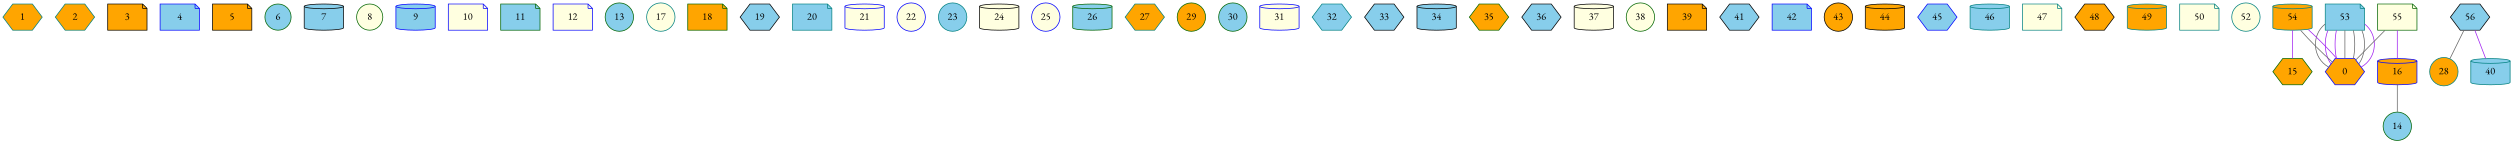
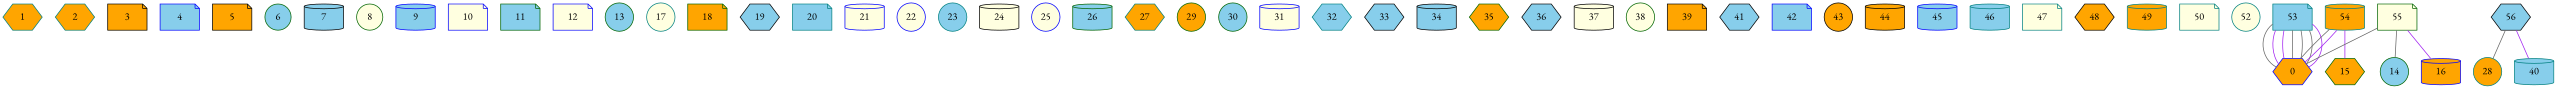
node "45": shape hexagon -> cylinder
edge "16" -- "14": now "55" -- "14"
